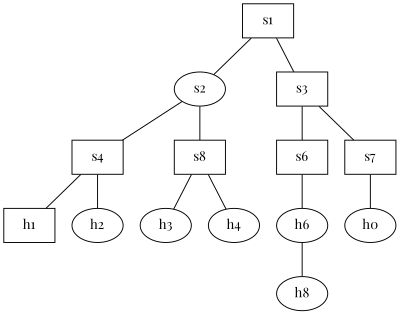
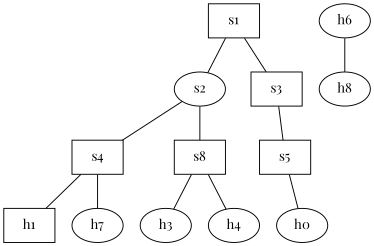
node "s6": removed
node "s7": label "s7" -> "s5"
node "h2": label "h2" -> "h7"
